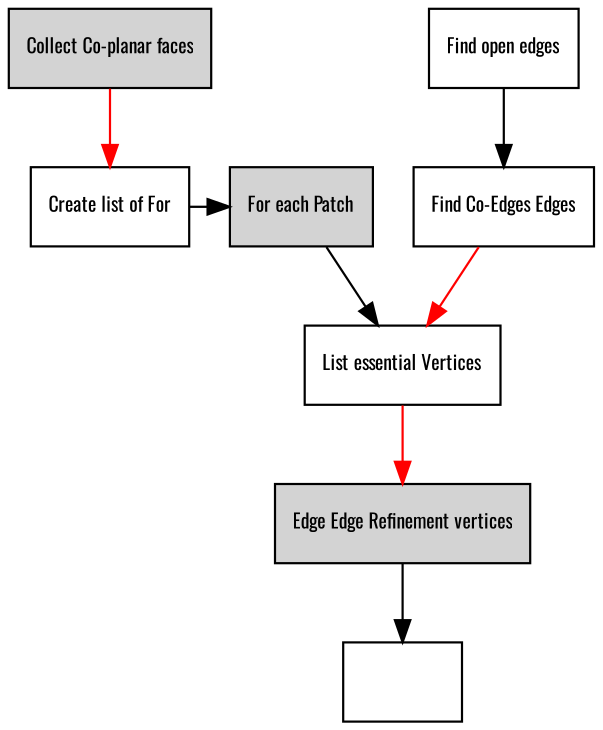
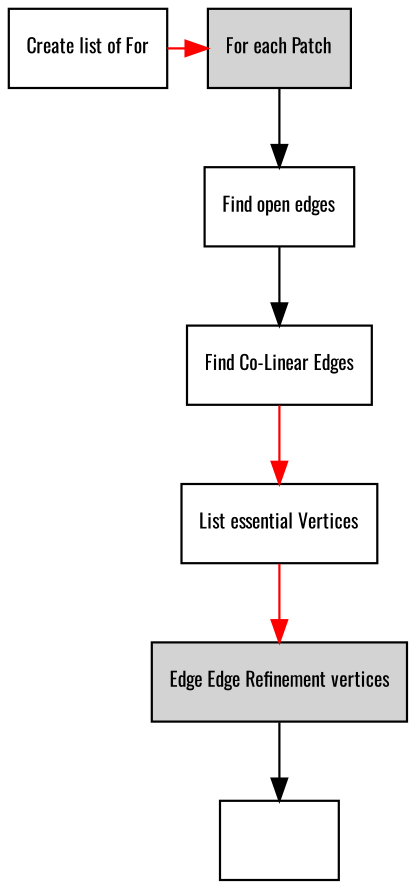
node "Collect Co-planar faces": removed
edge "Create list of For" -> "For each Patch": color black -> red
node "Find Co-Edges Edges": label "Find Co-Edges Edges" -> "Find Co-Linear Edges"
edge "For each Patch" -> "List essential Vertices": now "For each Patch" -> "Find open edges"
